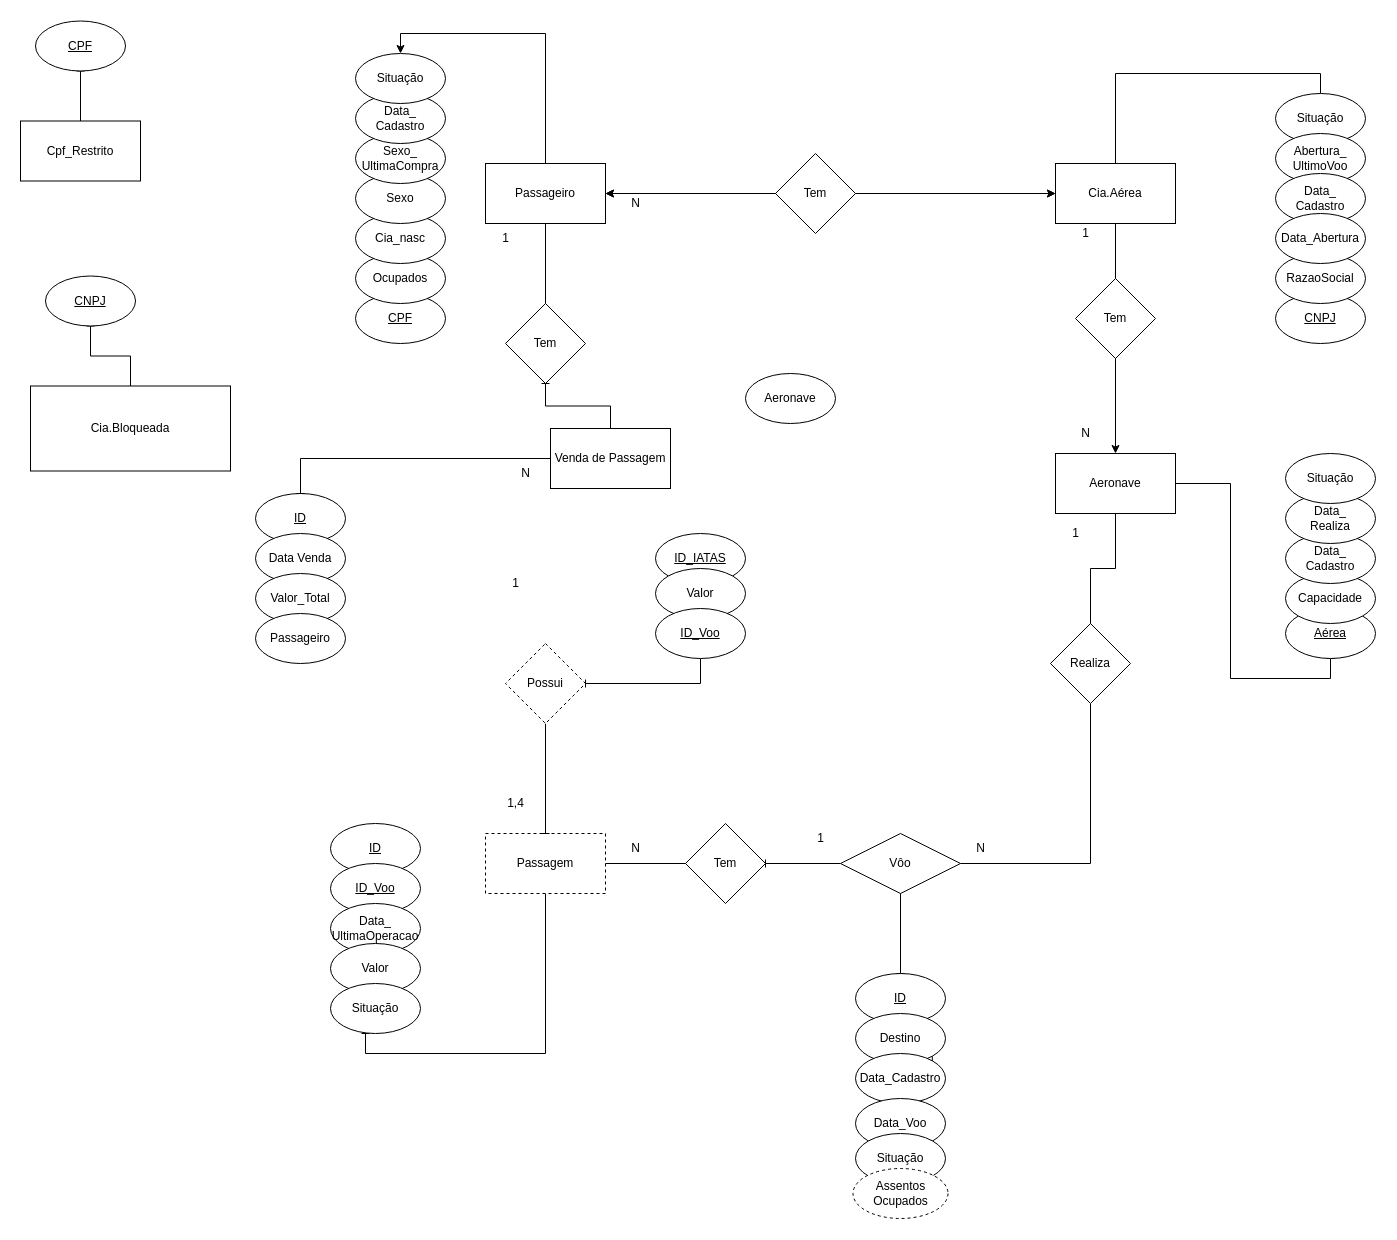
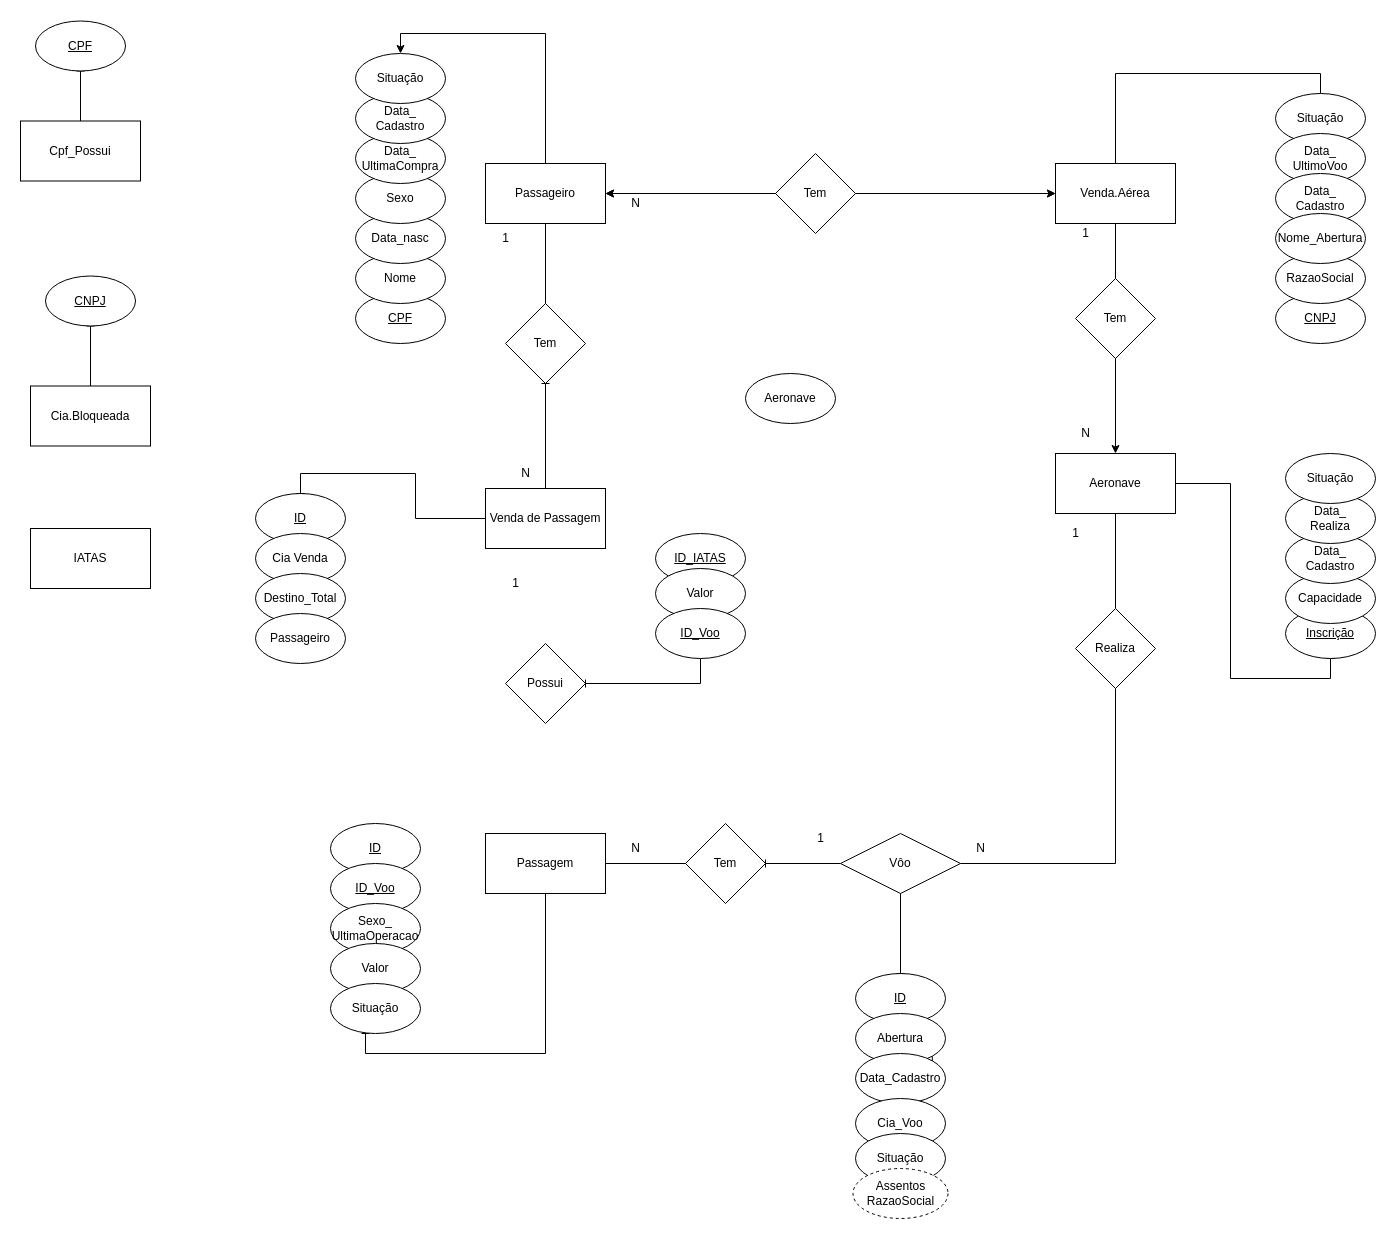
node "Cpf_Restrito": label "Cpf_Restrito" -> "Cpf_Possui"
node "Sexo_ UltimaCompra": label "Sexo_ UltimaCompra" -> "Data_ UltimaCompra"
node "Abertura_ UltimoVoo": label "Abertura_ UltimoVoo" -> "Data_ UltimoVoo"
node "Cia.Aérea": label "Cia.Aérea" -> "Venda.Aérea"
node "Cia_nasc": label "Cia_nasc" -> "Data_nasc"
node "Data_Abertura": label "Data_Abertura" -> "Nome_Abertura"
node "Ocupados": label "Ocupados" -> "Nome"
node "Cia.Bloqueada": size 200x85 -> 120x60
node "Venda de Passagem": moved (611, 459) -> (546, 519)
node "IATAS": added
node "Data Venda": label "Data Venda" -> "Cia Venda"
node "Valor_Total": label "Valor_Total" -> "Destino_Total"
node "Aérea": label "Aérea" -> "Inscrição"
node "Realiza": moved (1091, 664) -> (1116, 649)
node "Possui": style dashed -> solid
edge "Possui" -> "Passagem": removed
node "1,4": removed
node "Passagem": style dashed -> solid
node "Data_ UltimaOperacao": label "Data_ UltimaOperacao" -> "Sexo_ UltimaOperacao"
node "Destino": label "Destino" -> "Abertura"
node "Data_Voo": label "Data_Voo" -> "Cia_Voo"
node "Assentos Ocupados": label "Assentos Ocupados" -> "Assentos RazaoSocial"
